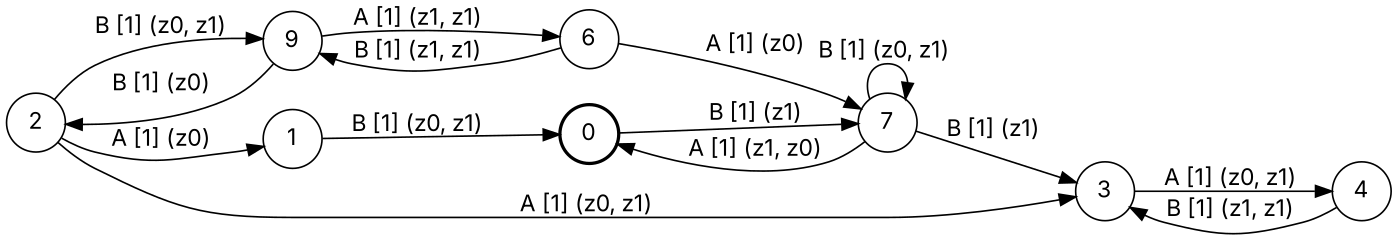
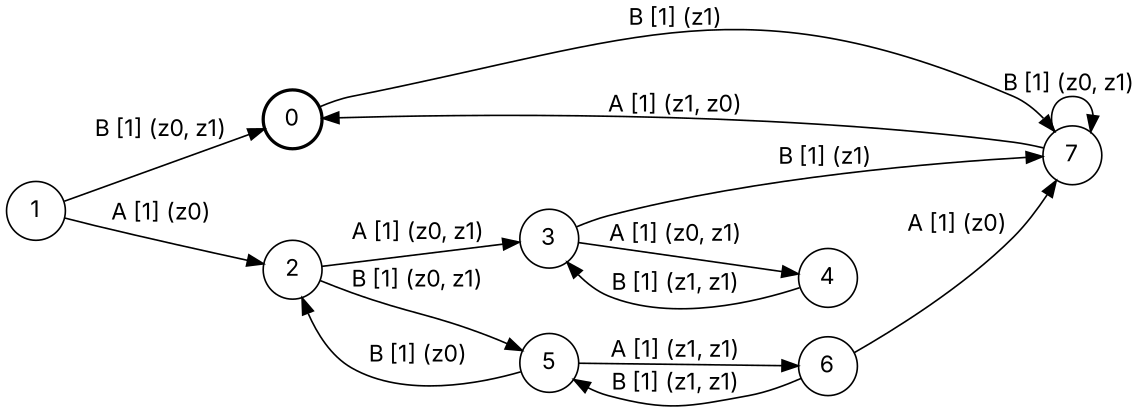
node "9": label "9" -> "5"
edge "7" -> "3": reversed
edge "2" -> "1": reversed
